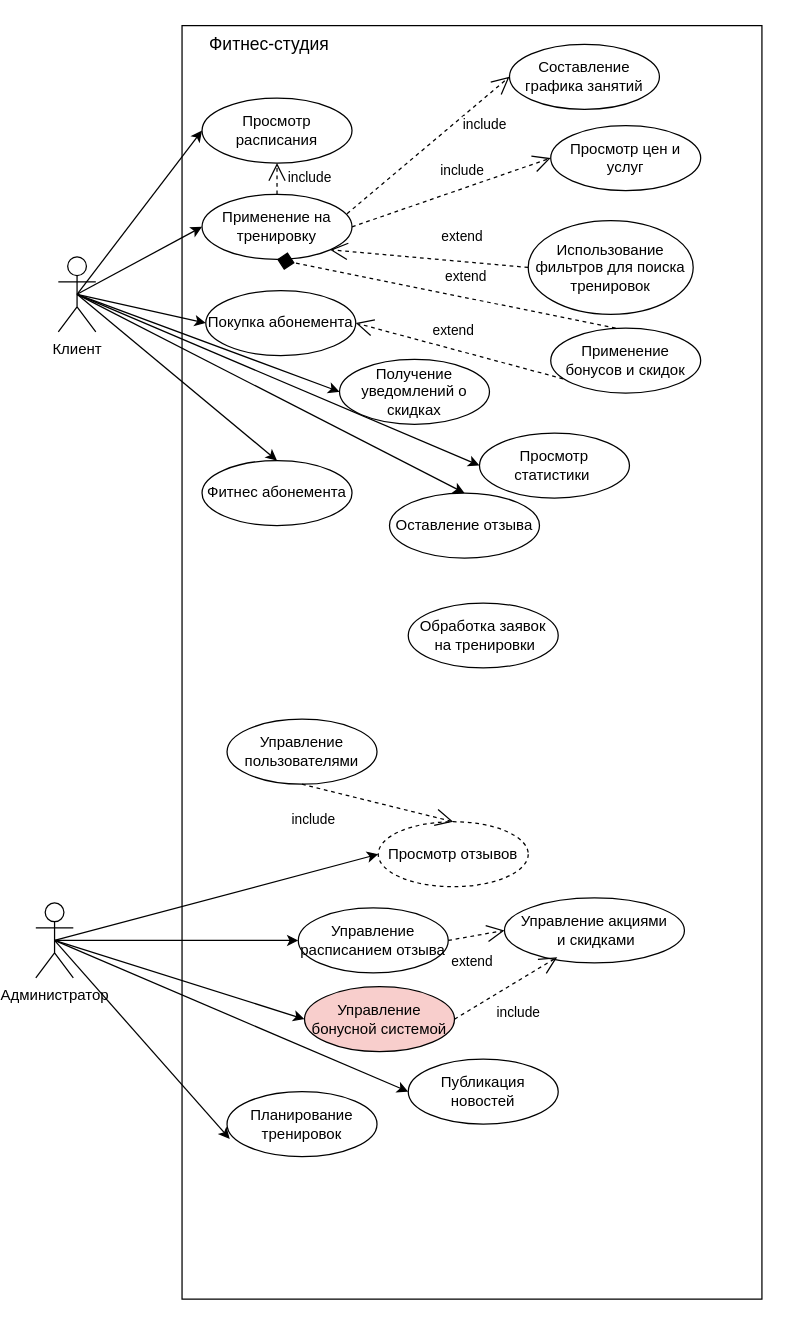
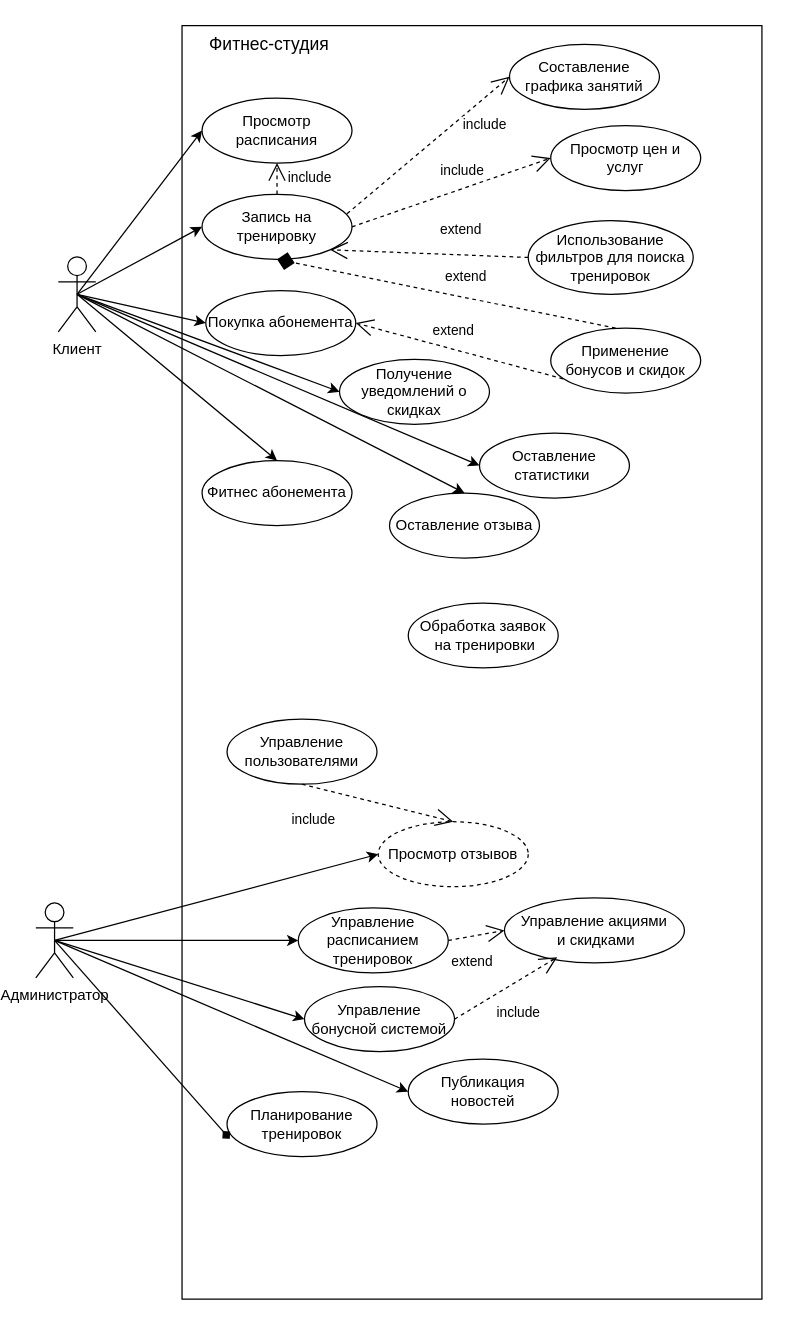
node "Применение на тренировку": label "Применение на тренировку" -> "Запись на тренировку"
node "Использование фильтров для поиска тренировок": size 165x94 -> 165x74
node "Просмотр статистики": label "Просмотр статистики" -> "Оставление статистики"
node "Управление расписанием отзыва": label "Управление расписанием отзыва" -> "Управление расписанием тренировок"
node "Управление бонусной системой": fillcolor #f8cecc -> #ffffff
edge "Администратор" -> "Планирование тренировок": arrowhead classic -> diamond
